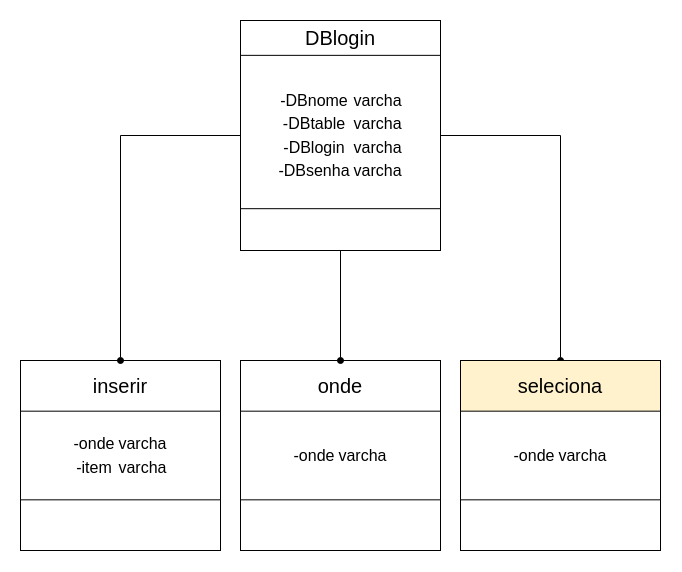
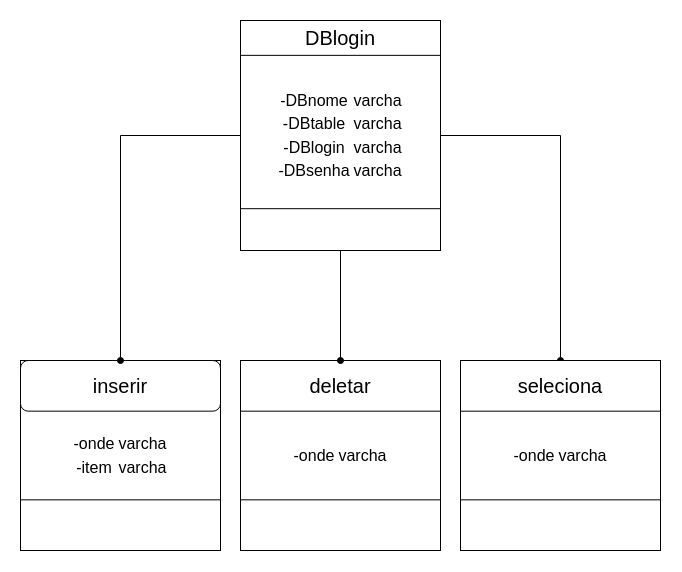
node "inserir": shape rectangle -> rounded rectangle
node "onde": label "onde" -> "deletar"
node "seleciona": fillcolor #fff2cc -> #ffffff
